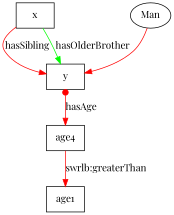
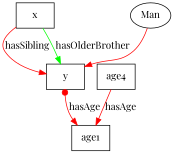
edge "y" -- "age4": now "y" -- "age1"
edge "age4" -> "age1": label "swrlb:greaterThan" -> "hasAge"
